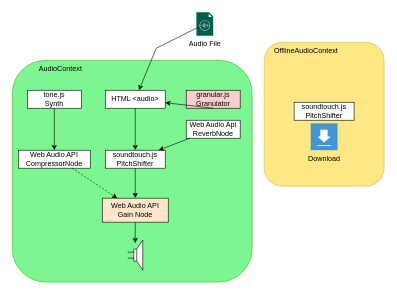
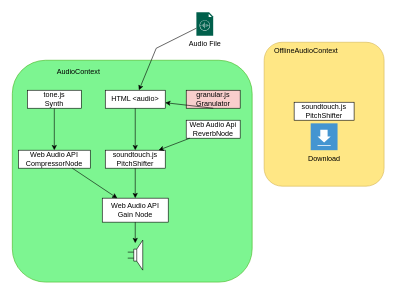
node "AudioContext": moved (60, 69) -> (78, 72)
edge "Web Audio API CompressorNode" -> "Web Audio API Gain Node": style dashed -> solid
node "Web Audio API Gain Node": fillcolor #ffe6cc -> #ffffff
